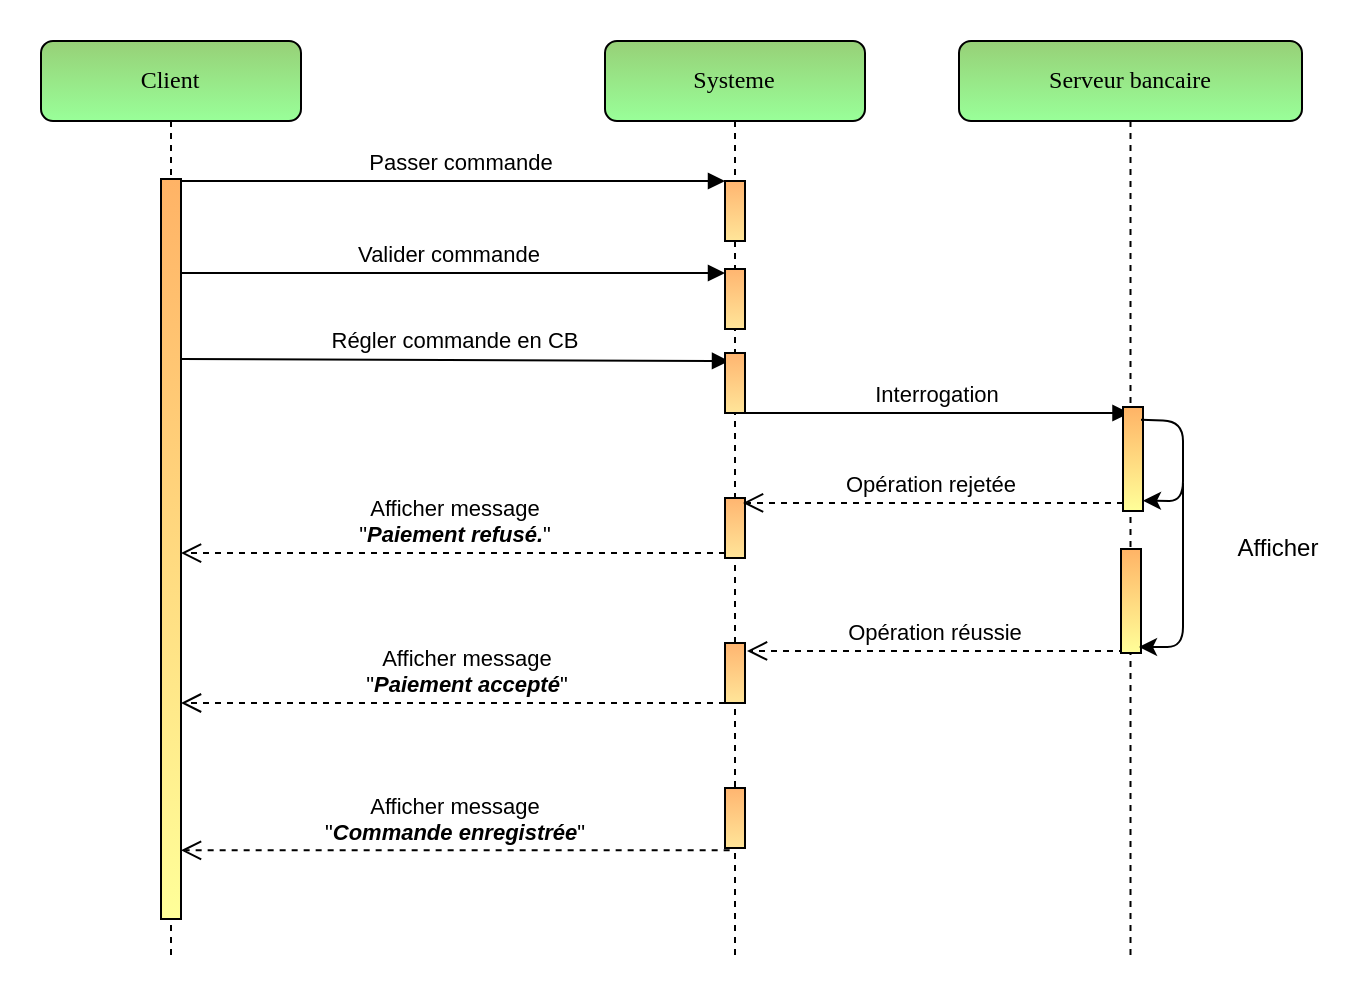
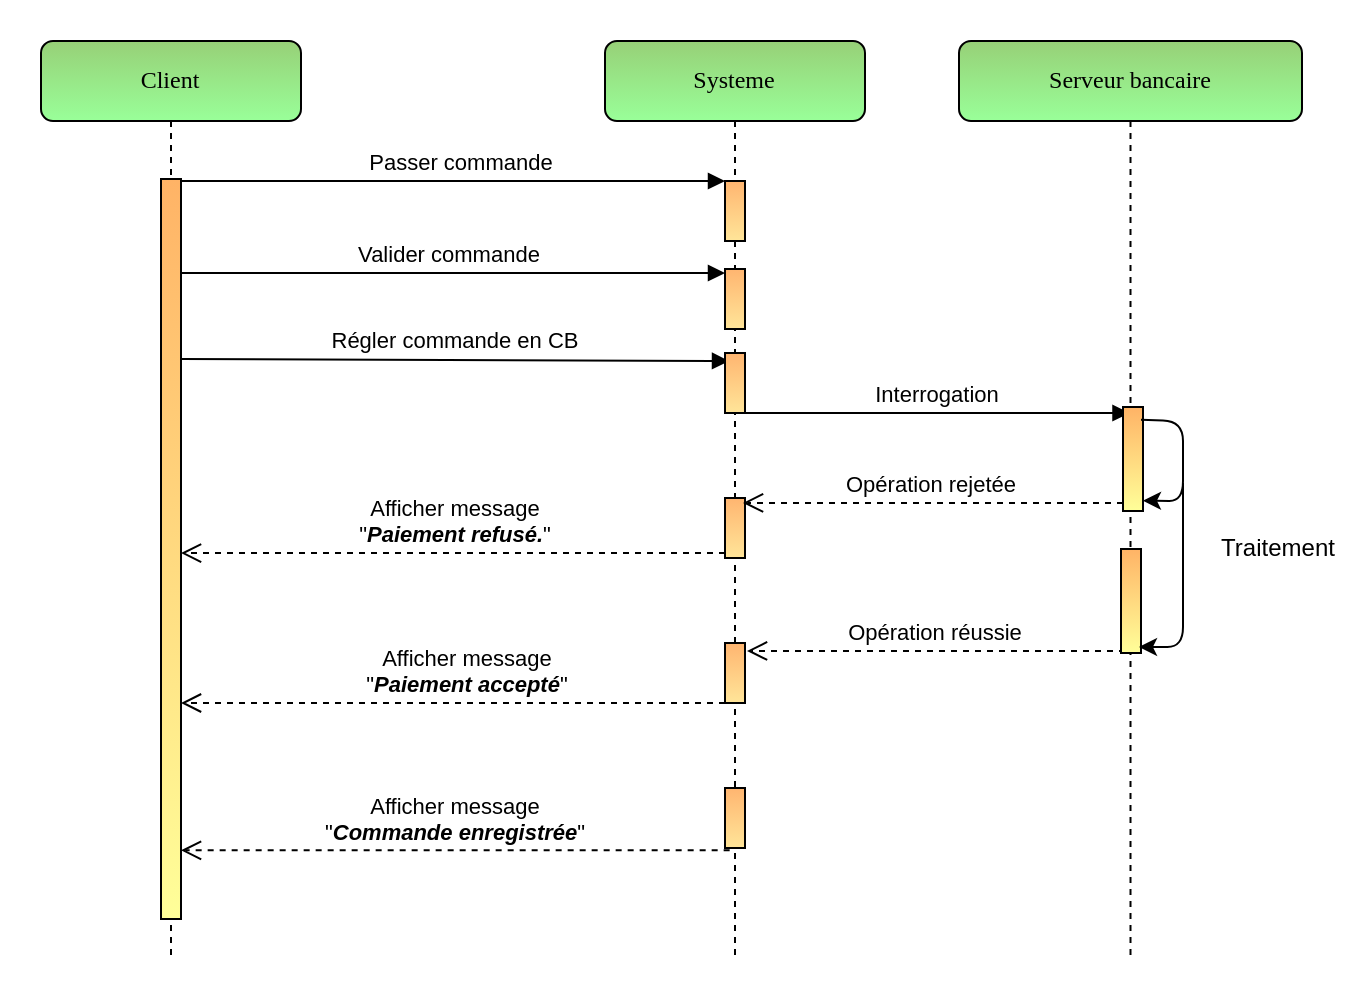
node "Afficher": label "Afficher" -> "Traitement"
